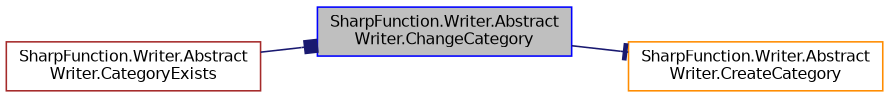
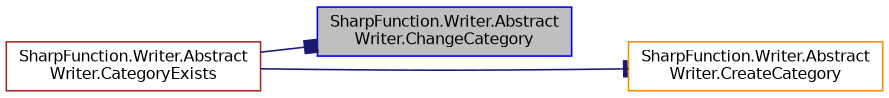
edge "SharpFunction.Writer.Abstract Writer.ChangeCategory" -> "SharpFunction.Writer.Abstract Writer.CreateCategory": now "SharpFunction.Writer.Abstract Writer.CategoryExists" -> "SharpFunction.Writer.Abstract Writer.CreateCategory"
